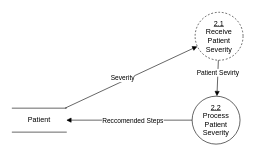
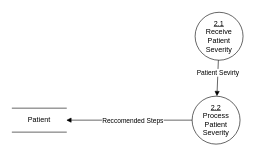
node "2.1 Receive Patient Severity": style dashed -> solid
edge "Patient" -> "2.1 Receive Patient Severity": removed, label "Severity"
